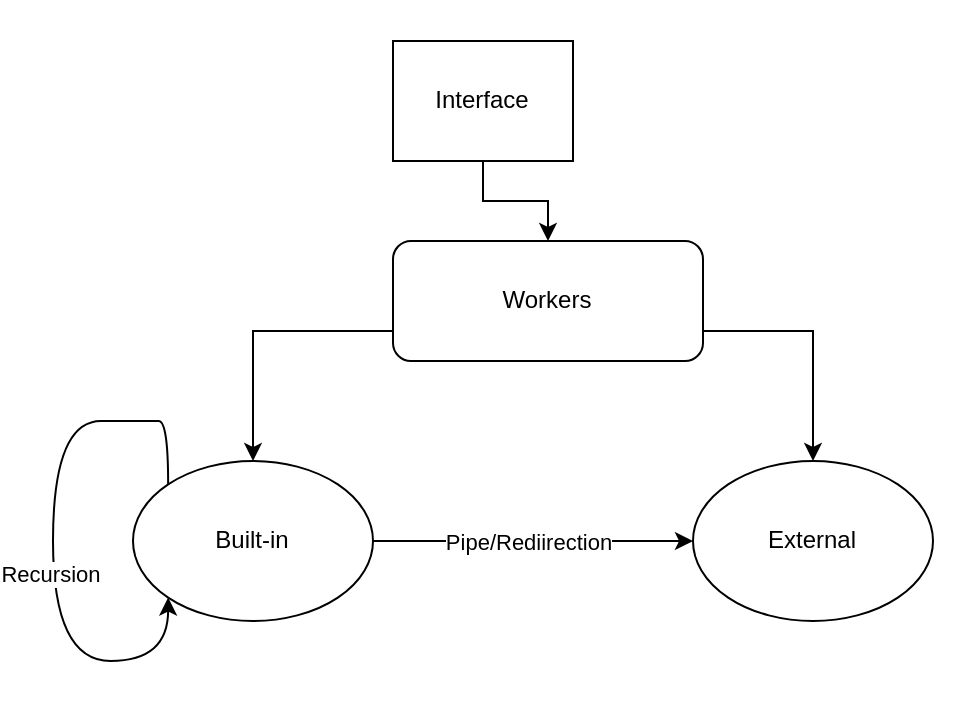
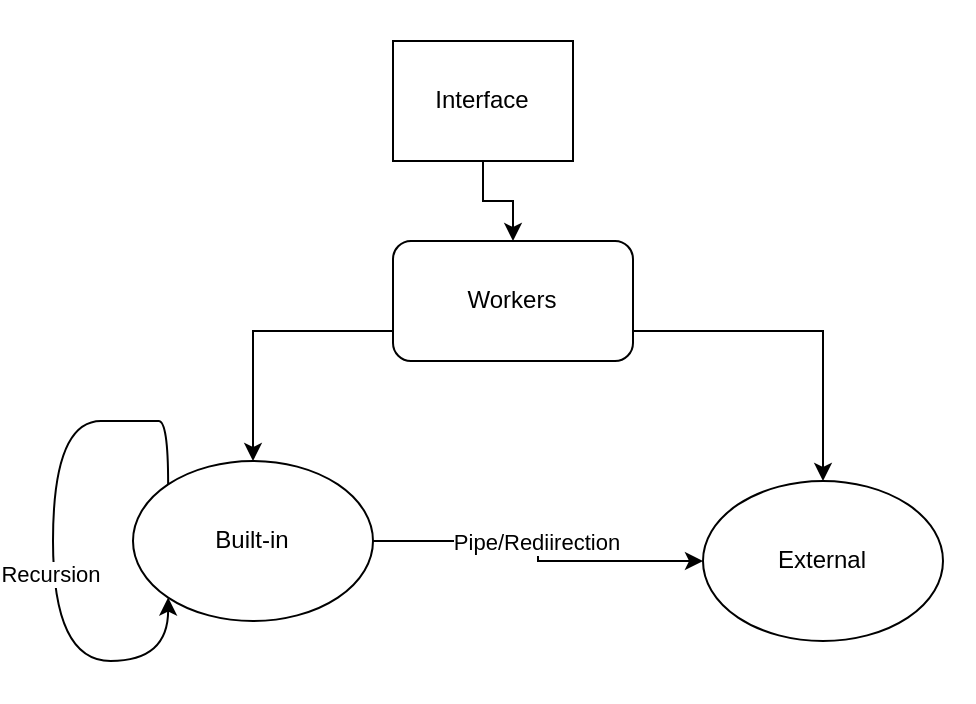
node "Workers": size 310x120 -> 240x120
node "External": moved (813, 541) -> (823, 561)
